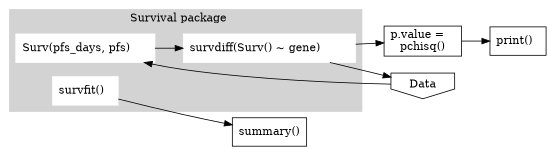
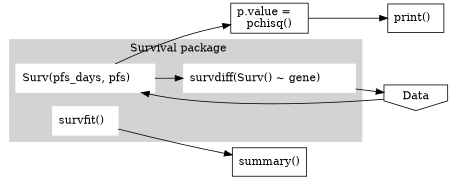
edge "survdiff(Surv() ~ gene)" -> "p.value = pchisq()": now "Surv(pfs_days, pfs)" -> "p.value = pchisq()"
